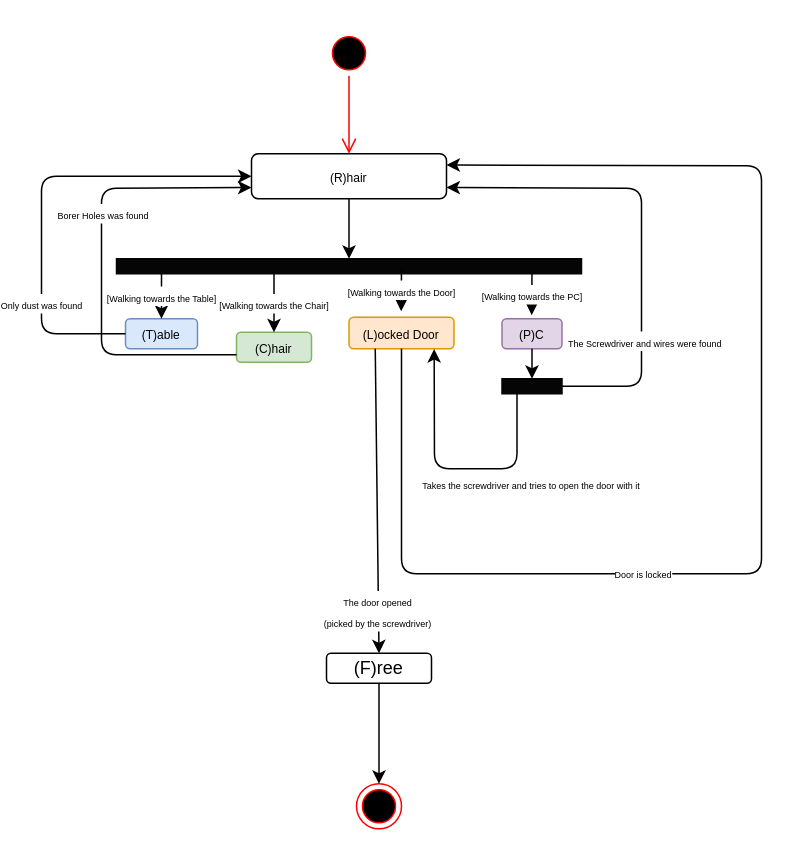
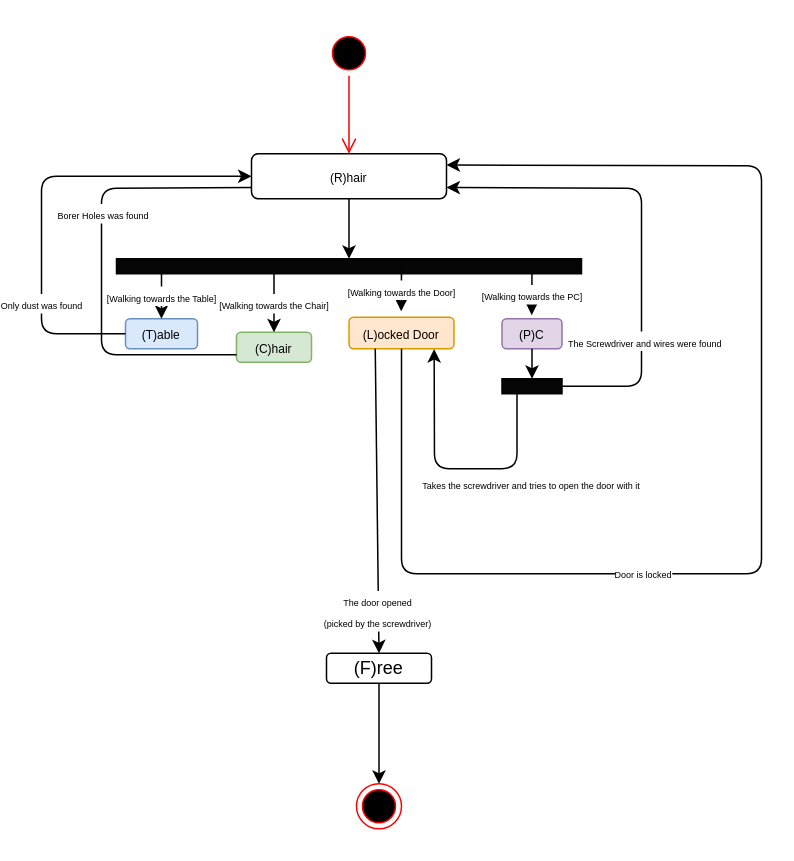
edge "(C)hair" -> "(R)hair": arrowhead classic -> none
